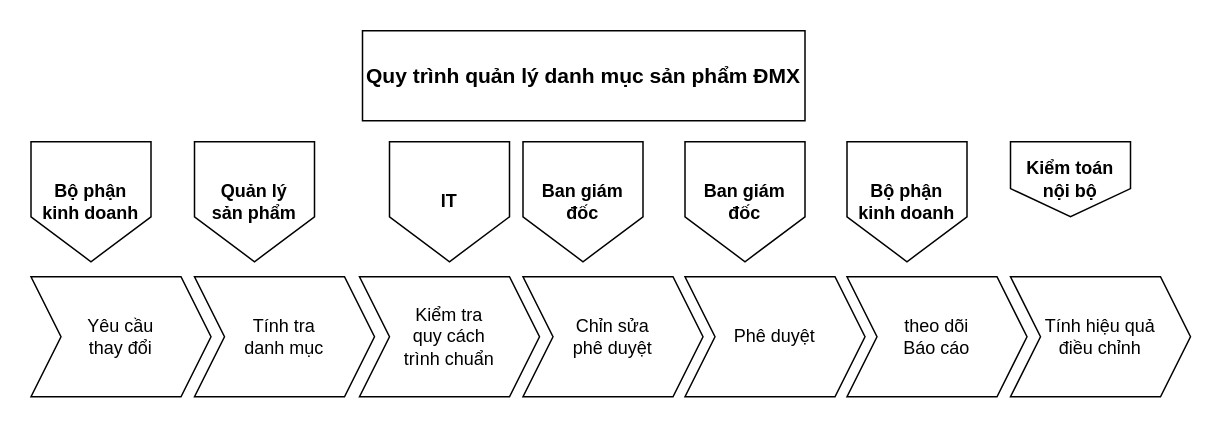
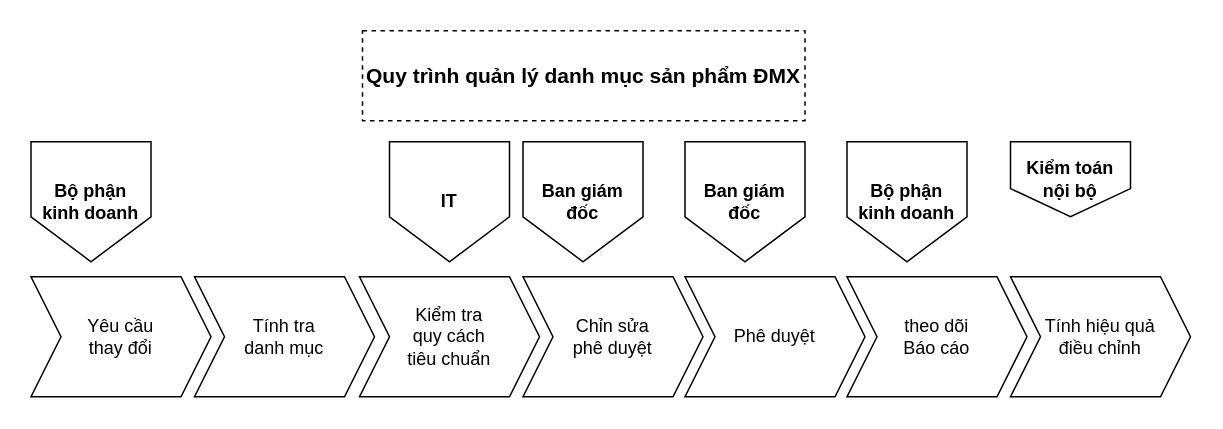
node "Quy trình quản lý danh mục sản phẩm ĐMX": style solid -> dashed
node "Quản lý sản phẩm": removed
node "Kiểm tra quy cách trình chuẩn": label "Kiểm tra quy cách trình chuẩn" -> "Kiểm tra quy cách tiêu chuẩn"
